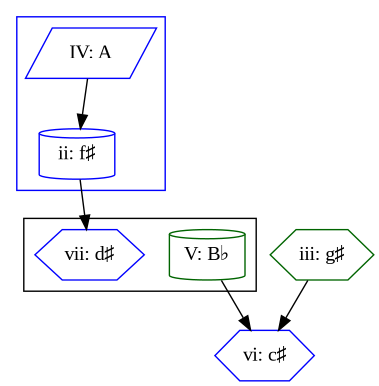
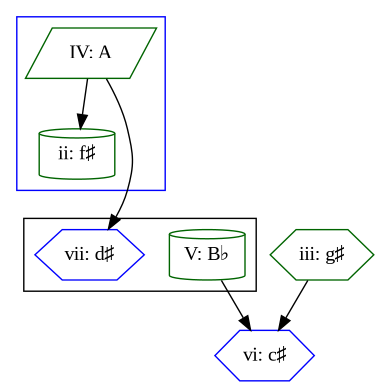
node "IV: A": color blue -> darkgreen
node "ii: f♯": color blue -> darkgreen
edge "ii: f♯" -> "vii: d♯": now "IV: A" -> "vii: d♯"
